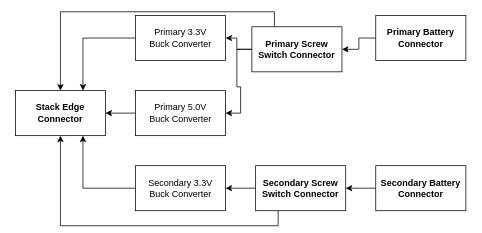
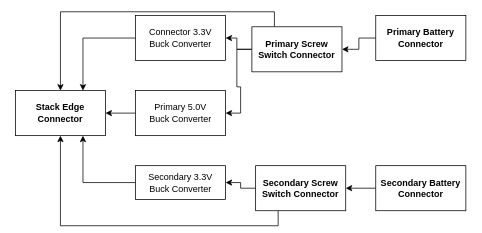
node "Primary 3.3V Buck Converter": label "Primary 3.3V Buck Converter" -> "Connector 3.3V Buck Converter"
node "Secondary 3.3V Buck Converter": size 90x45 -> 90x34
